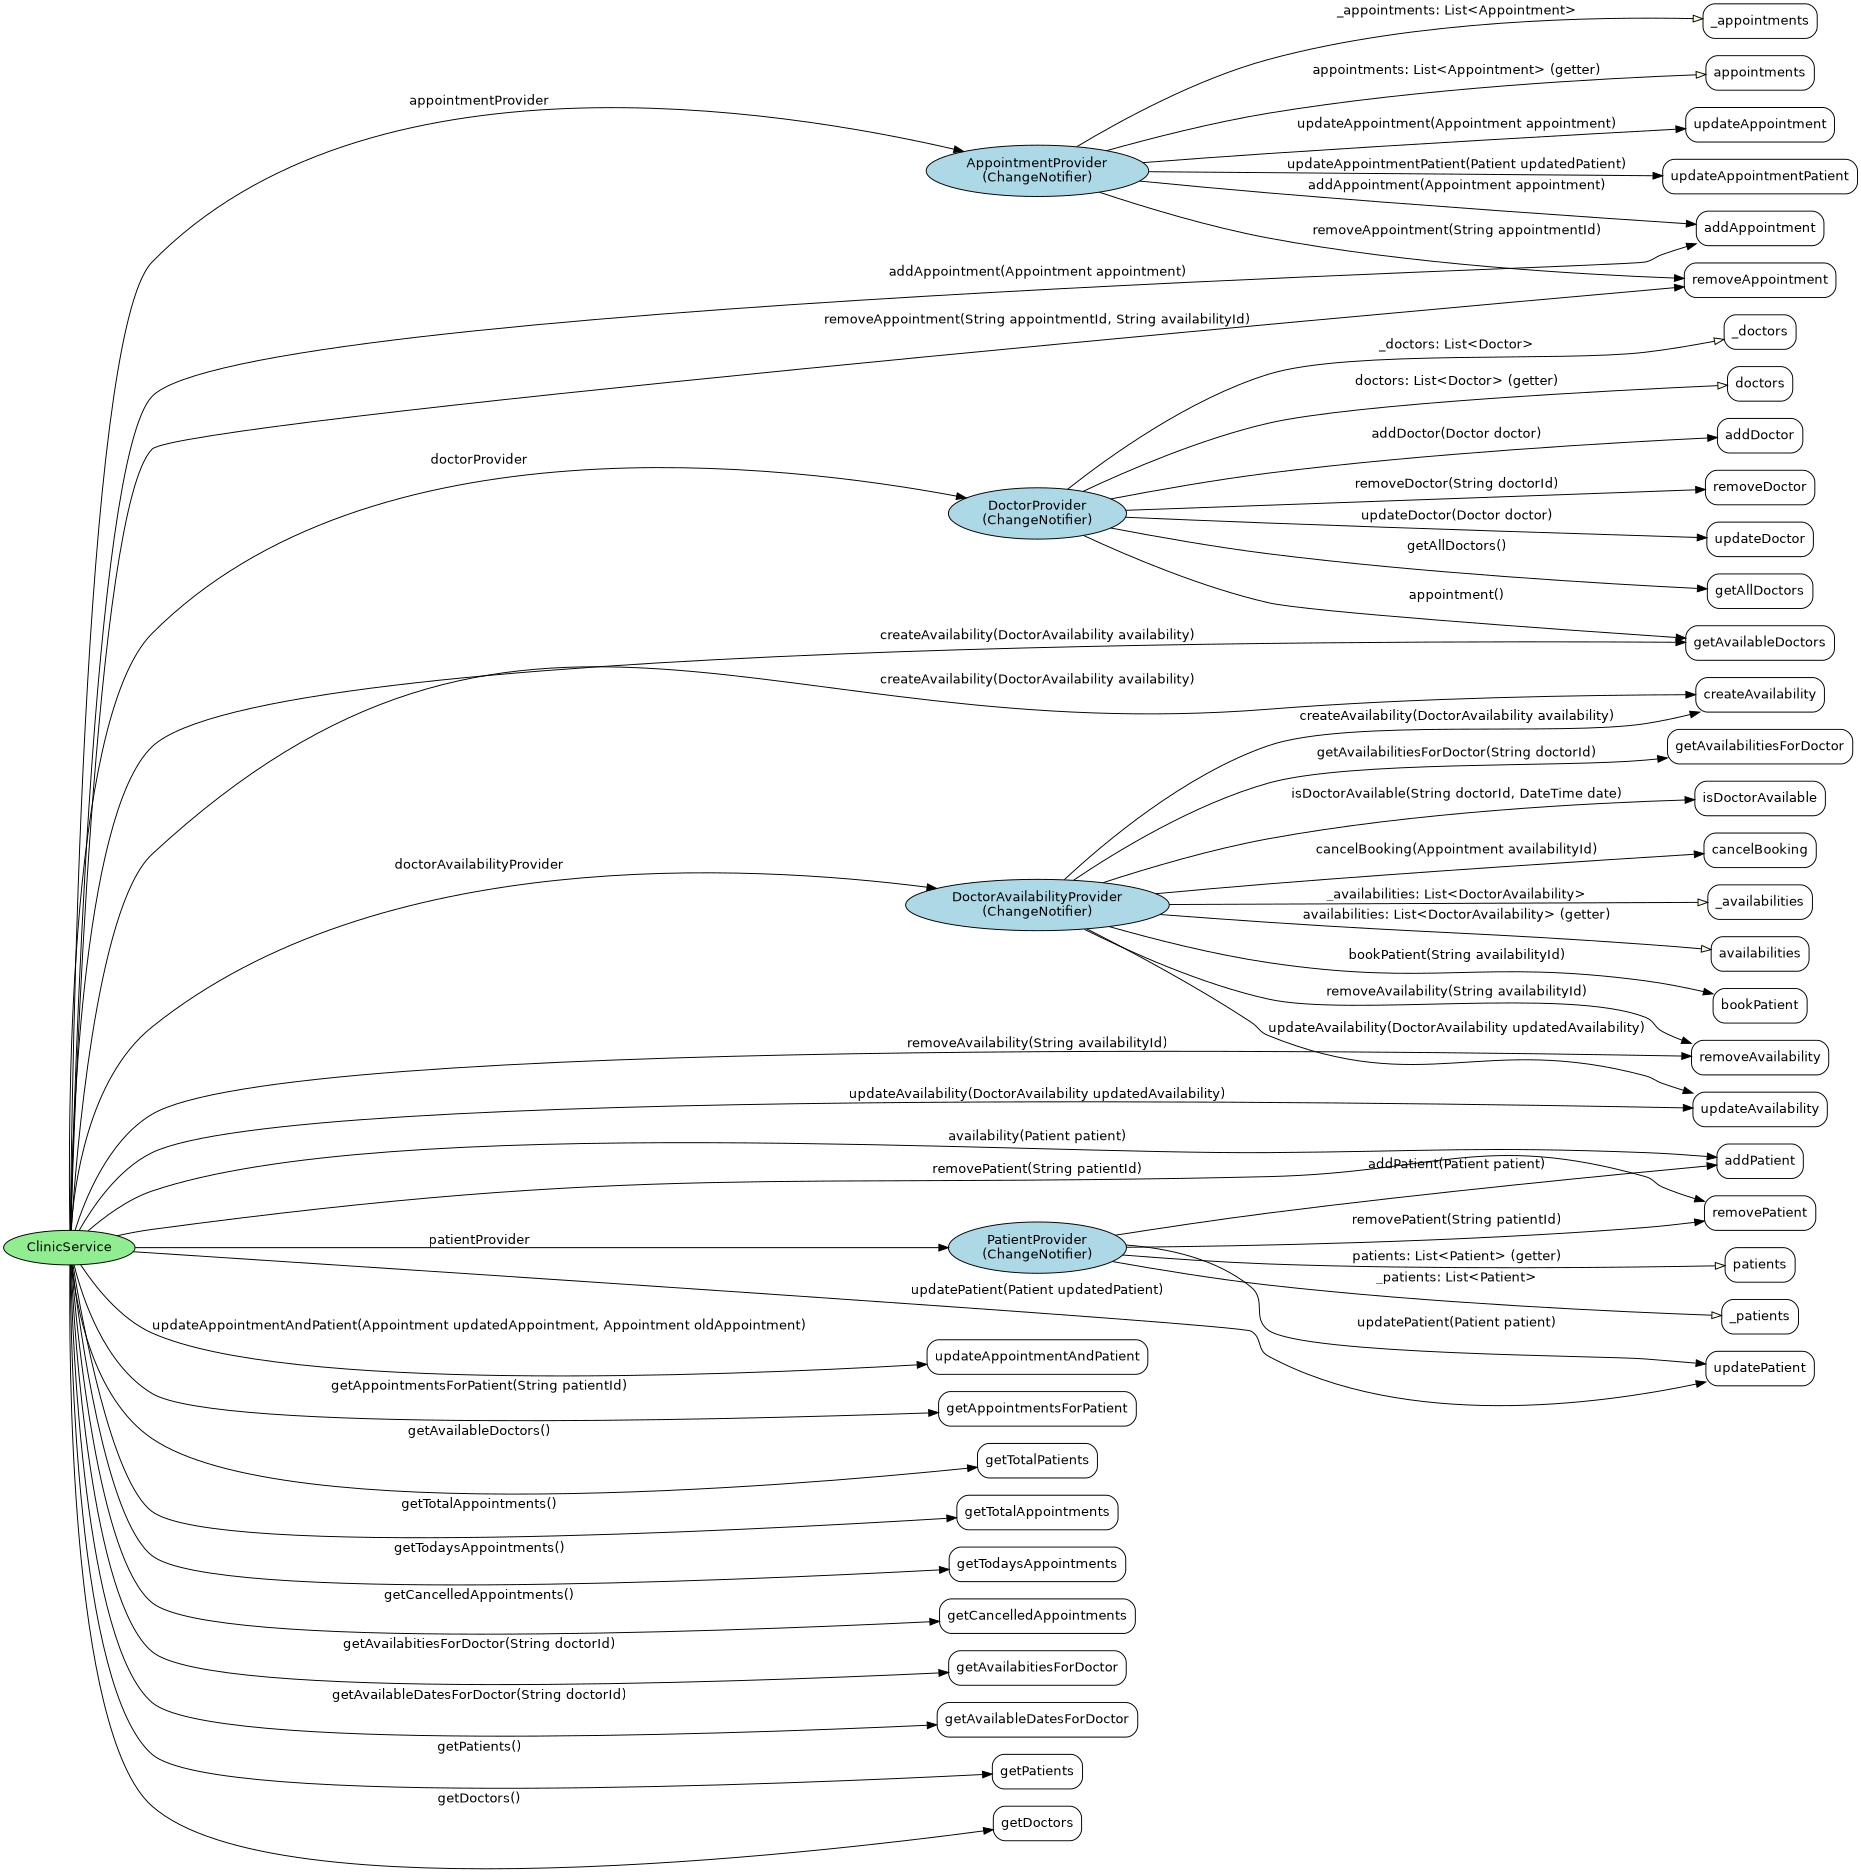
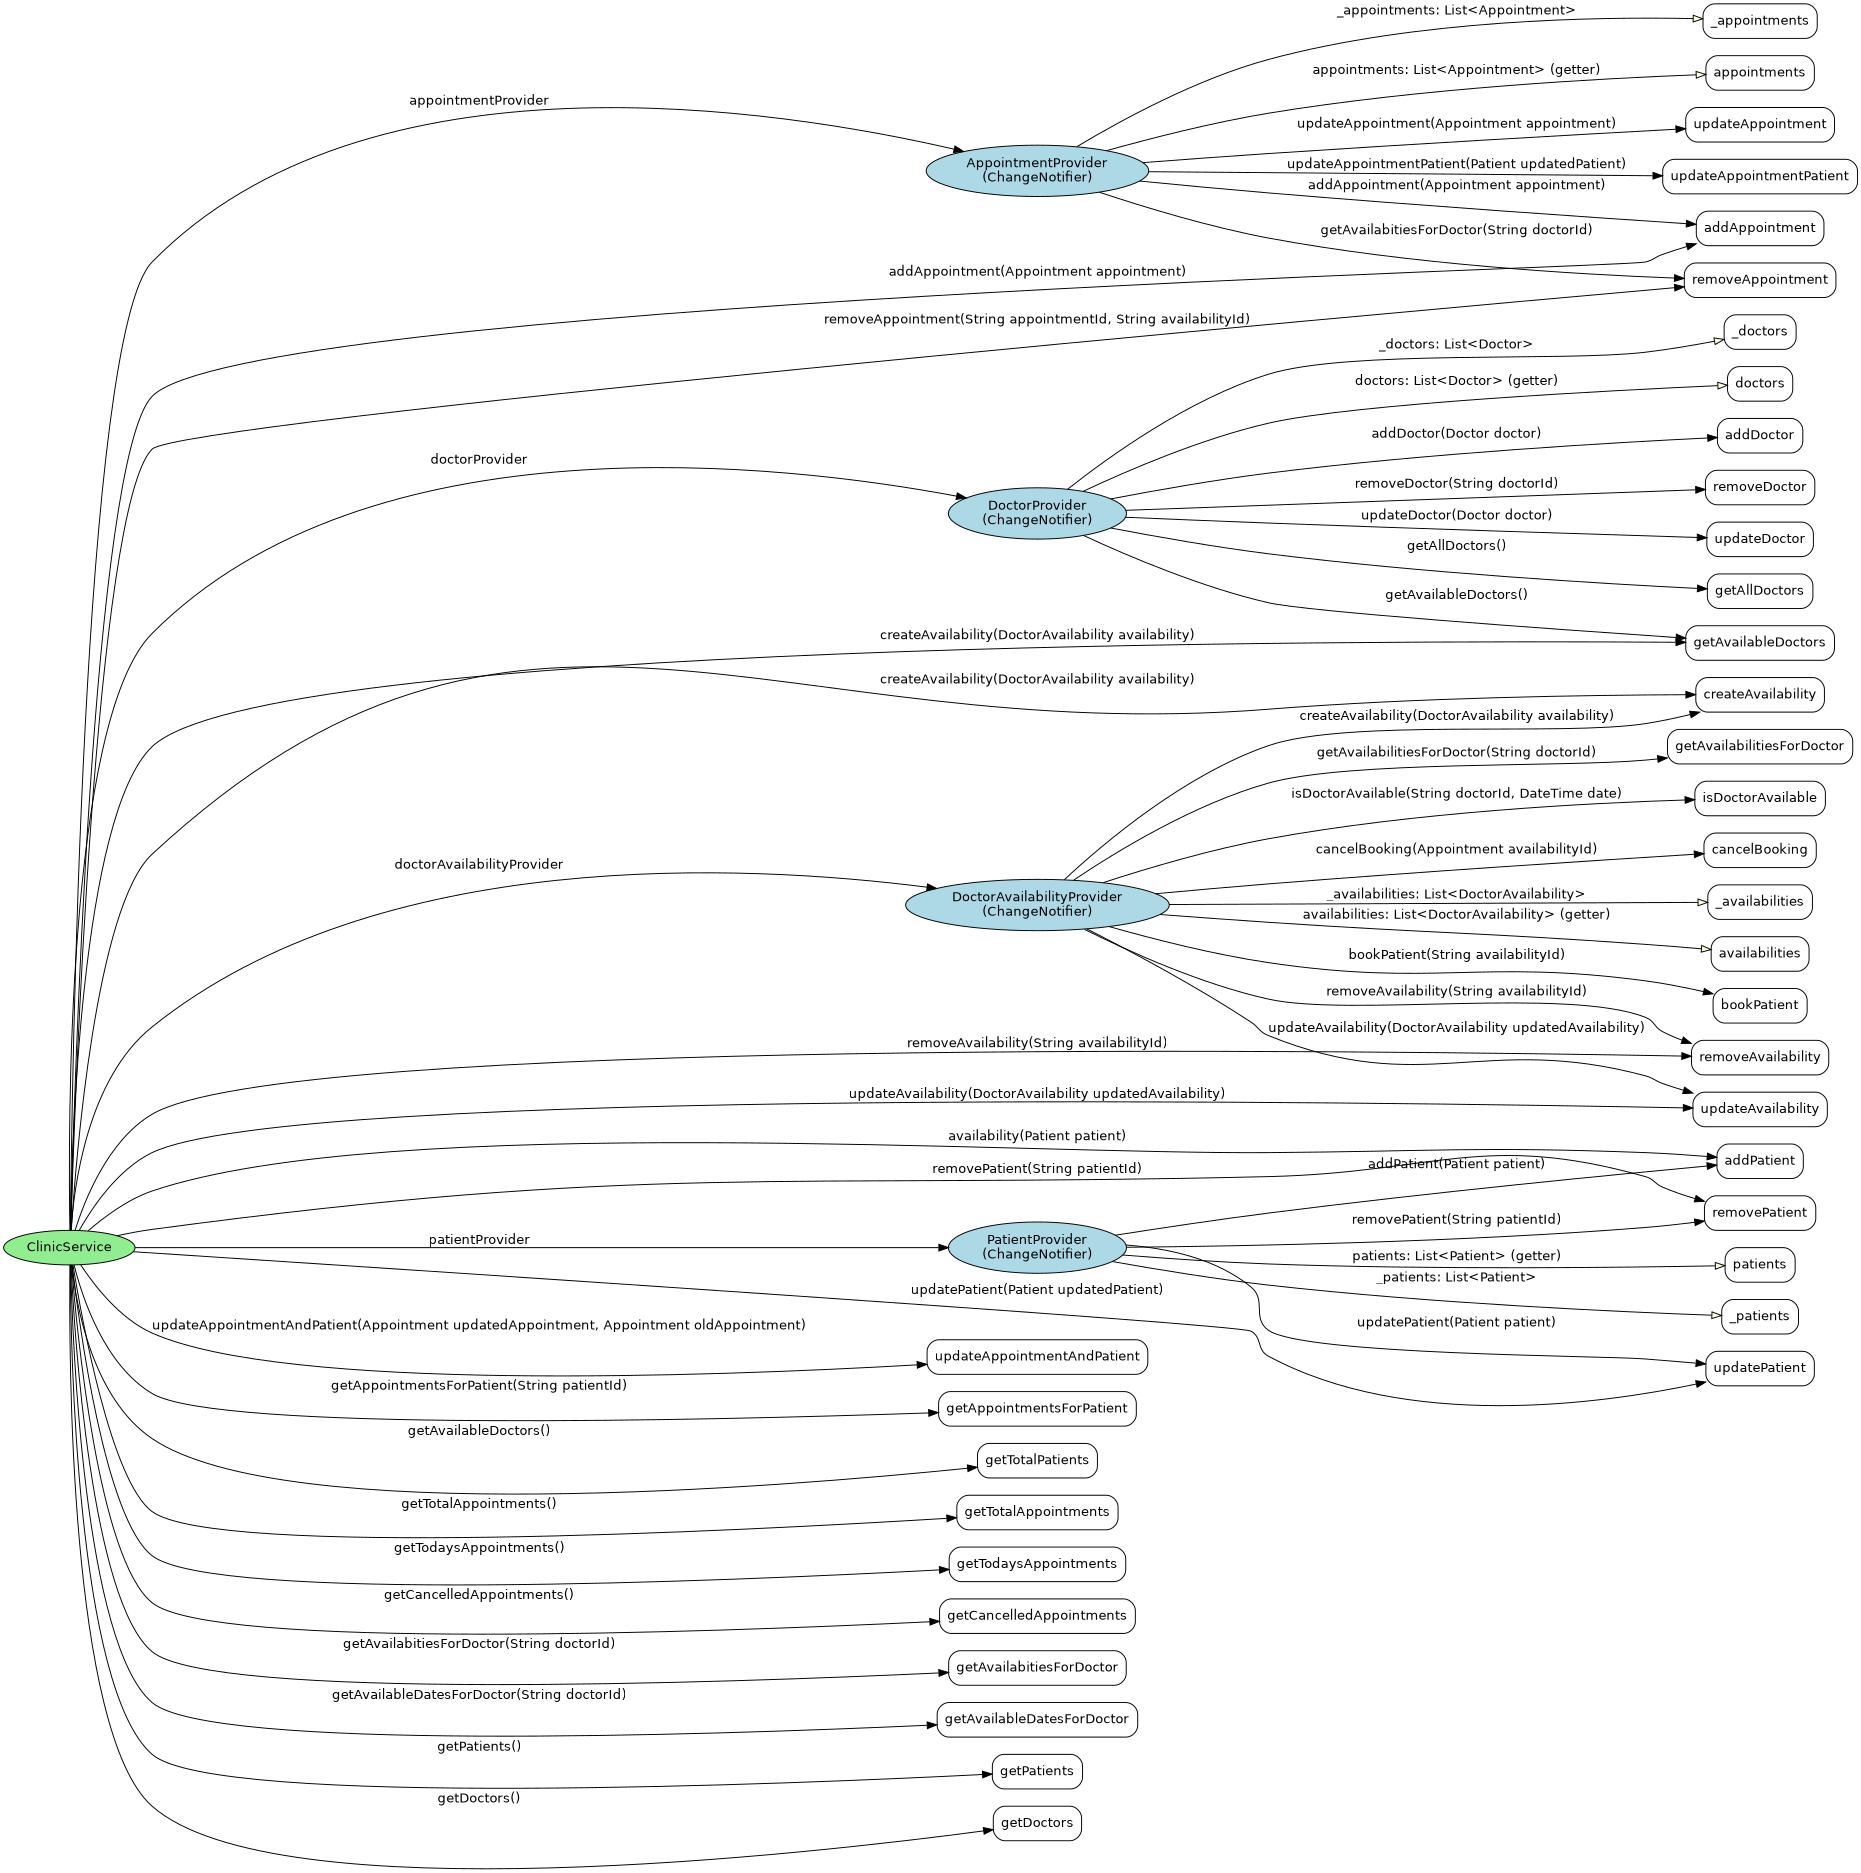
edge "AppointmentProvider (ChangeNotifier)" -> "removeAppointment": label "removeAppointment(String appointmentId)" -> "getAvailabitiesForDoctor(String doctorId)"
edge "DoctorProvider (ChangeNotifier)" -> "getAvailableDoctors": label "appointment()" -> "getAvailableDoctors()"
